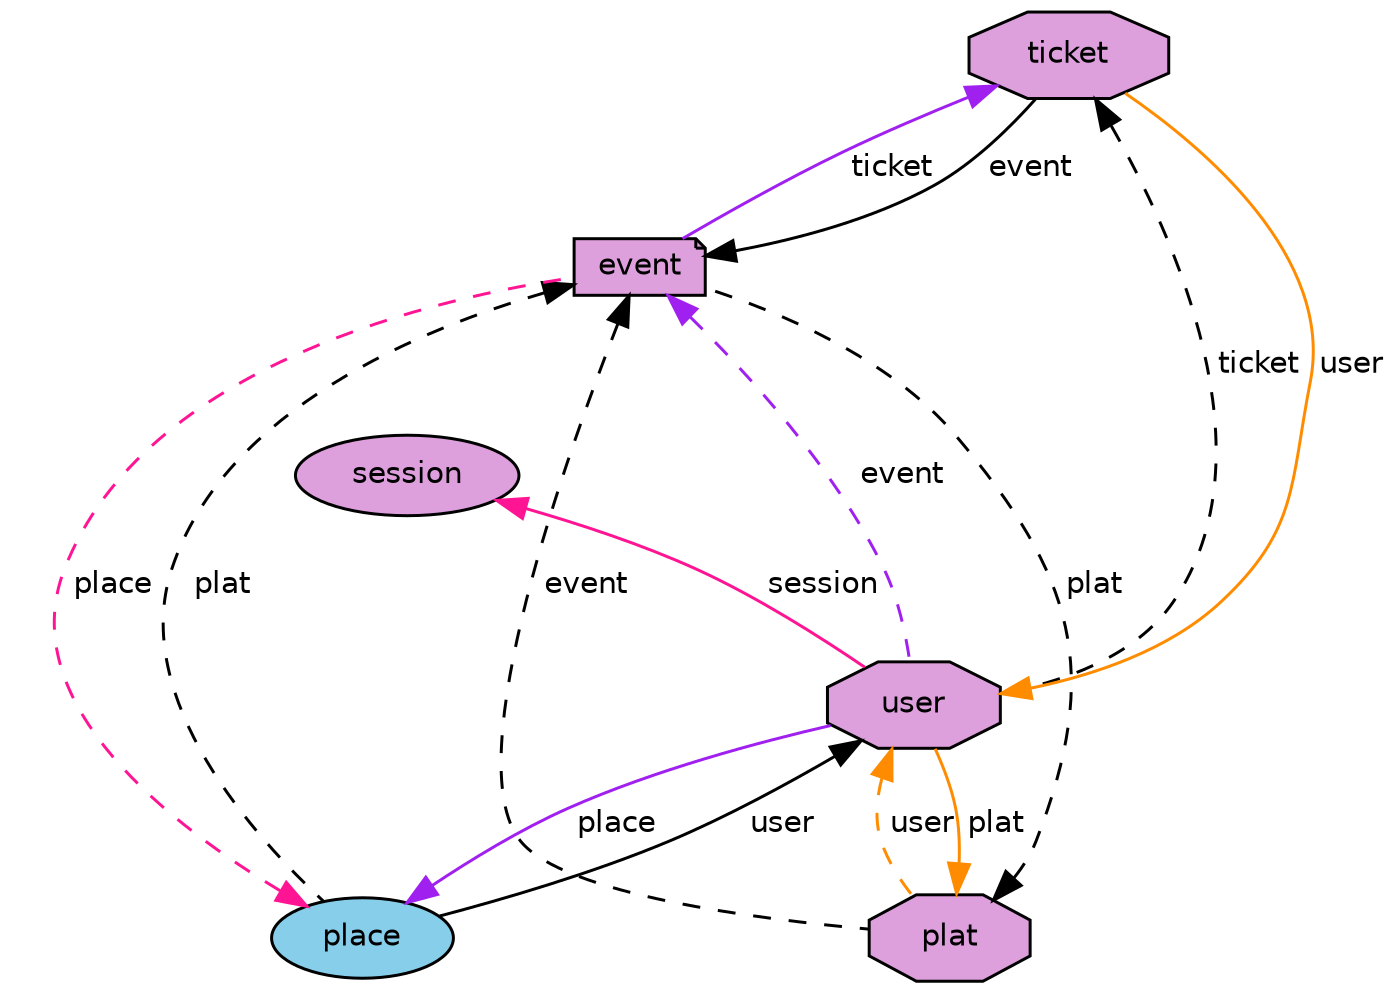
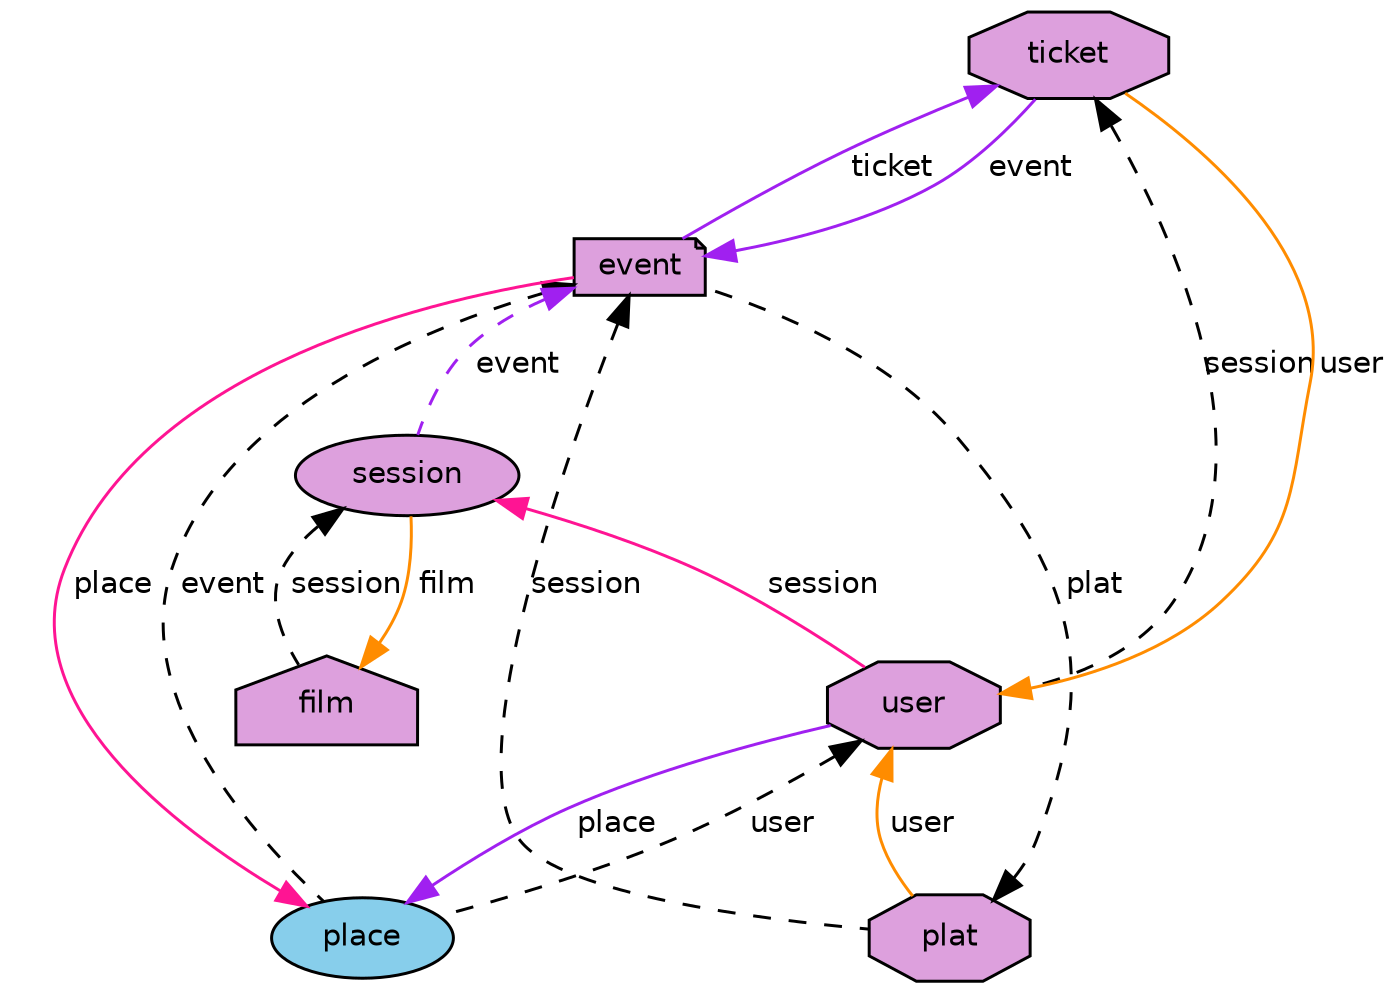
edge "ticket" -> "event": color black -> purple
edge "user" -> "ticket": label " ticket" -> " session"
edge "user" -> "event": now "session" -> "event"
edge "event" -> "place": style dashed -> solid
edge "place" -> "event": label " plat" -> " event"
edge "plat" -> "event": label " event" -> " session"
node "film": added
edge "user" -> "plat": removed, label "plat"
edge "plat" -> "user": style dashed -> solid
edge "place" -> "user": style solid -> dashed
